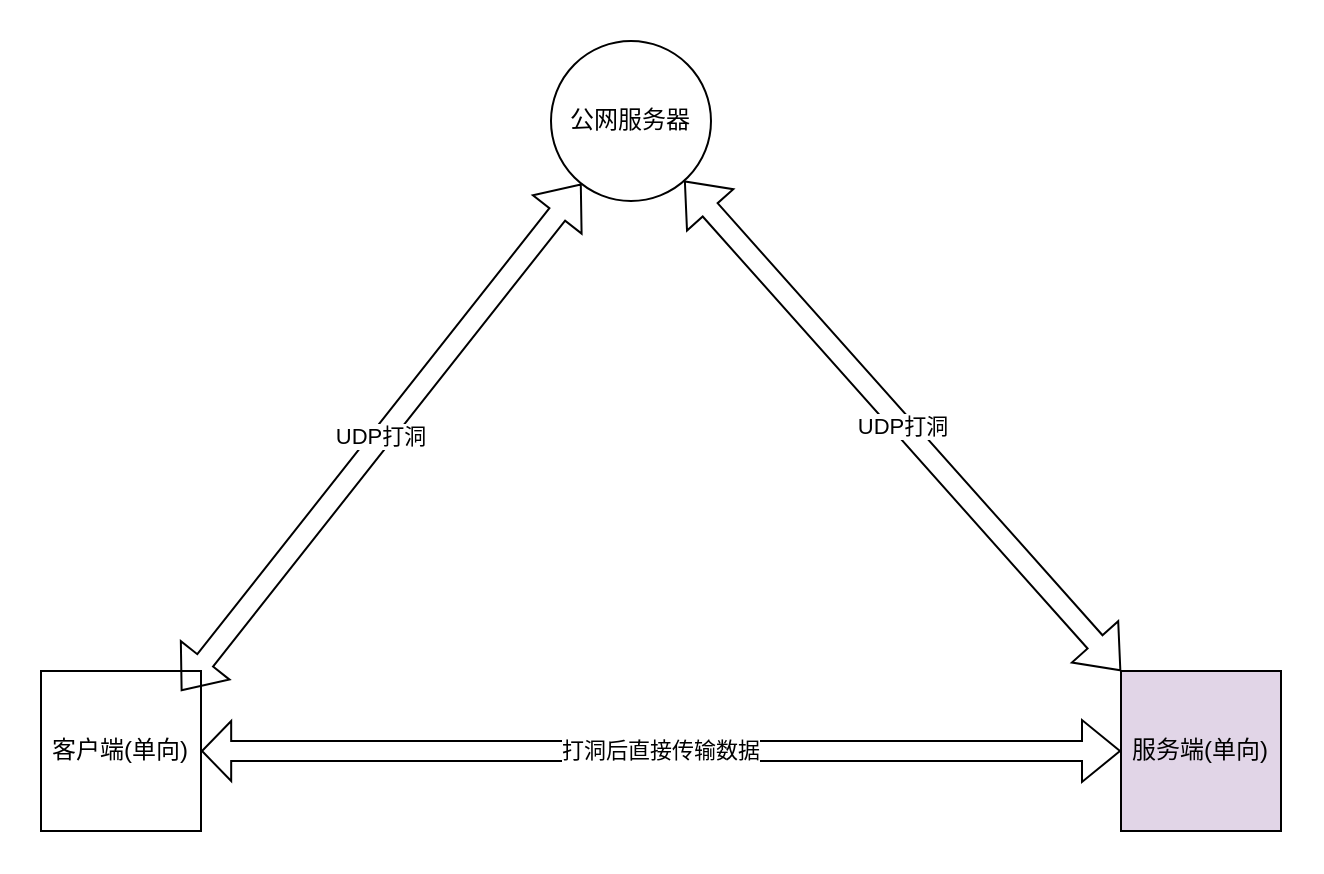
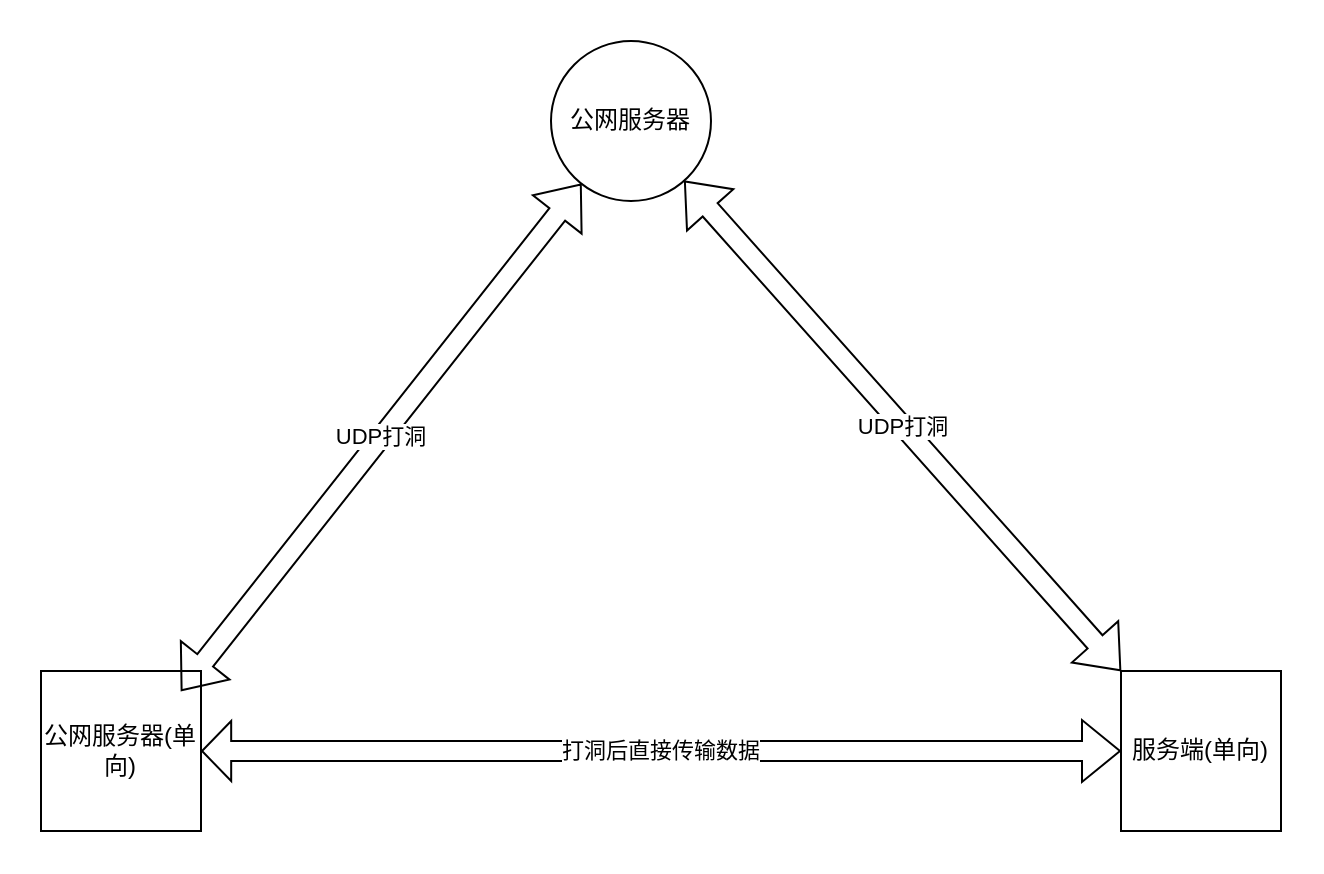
node "客户端(单向)": label "客户端(单向)" -> "公网服务器(单向)"
node "服务端(单向)": fillcolor #e1d5e7 -> #ffffff
